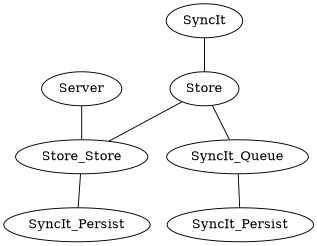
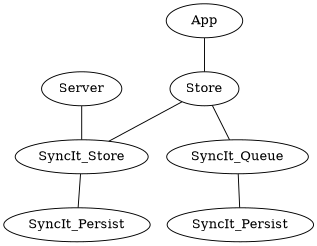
node "SyncIt": label "SyncIt" -> "App"
node "Store_Store": label "Store_Store" -> "SyncIt_Store"
